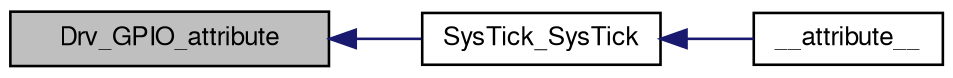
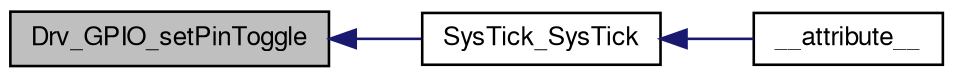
node "Drv_GPIO_attribute": label "Drv_GPIO_attribute" -> "Drv_GPIO_setPinToggle"
